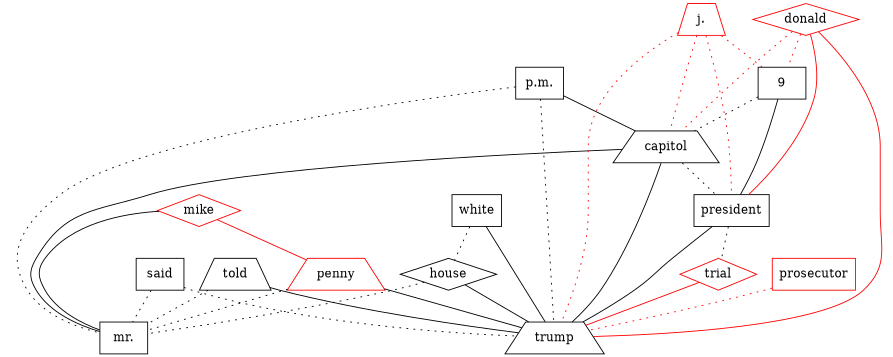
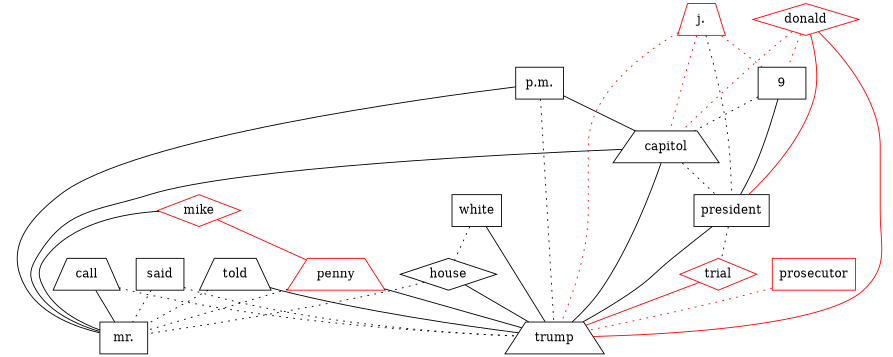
edge "j." -- "president": color red -> black
edge "p.m." -- "mr.": style dotted -> solid
node "call": added
